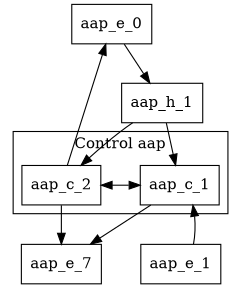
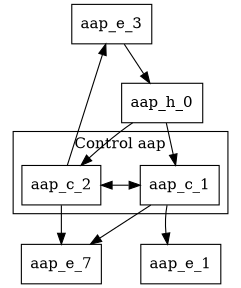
node "aap_e_0": label "aap_e_0" -> "aap_e_3"
node "aap_h_1": label "aap_h_1" -> "aap_h_0"
edge "aap_e_1" -> "aap_c_1": reversed
